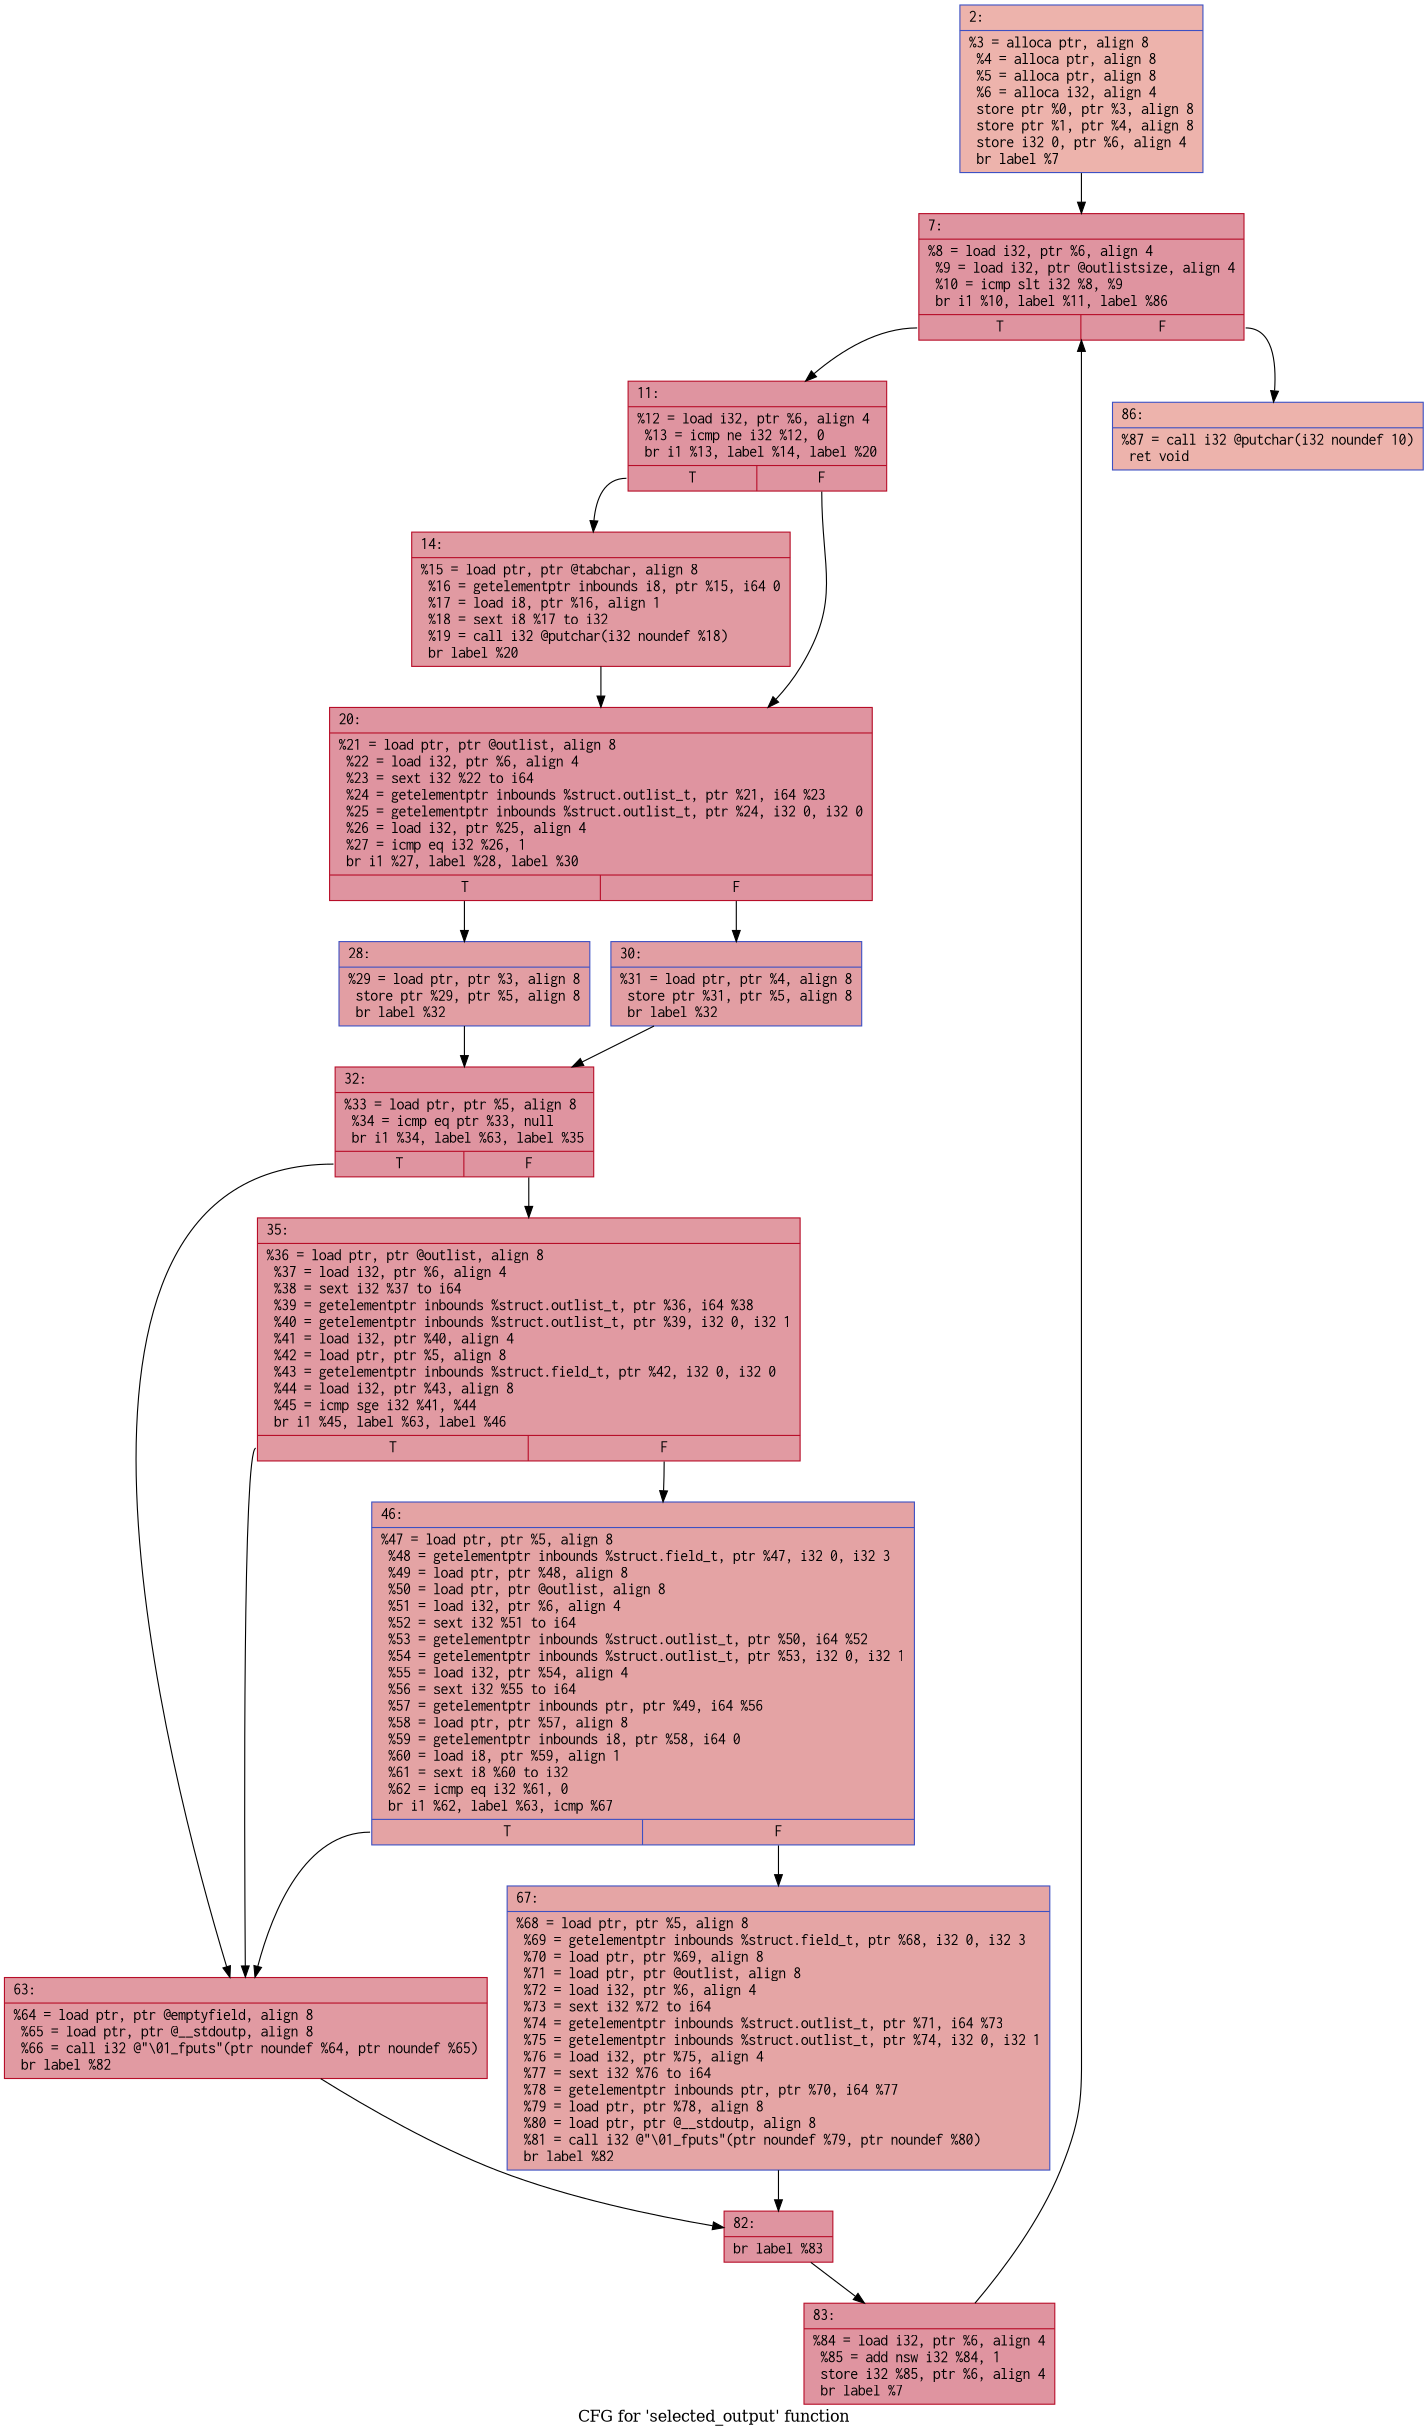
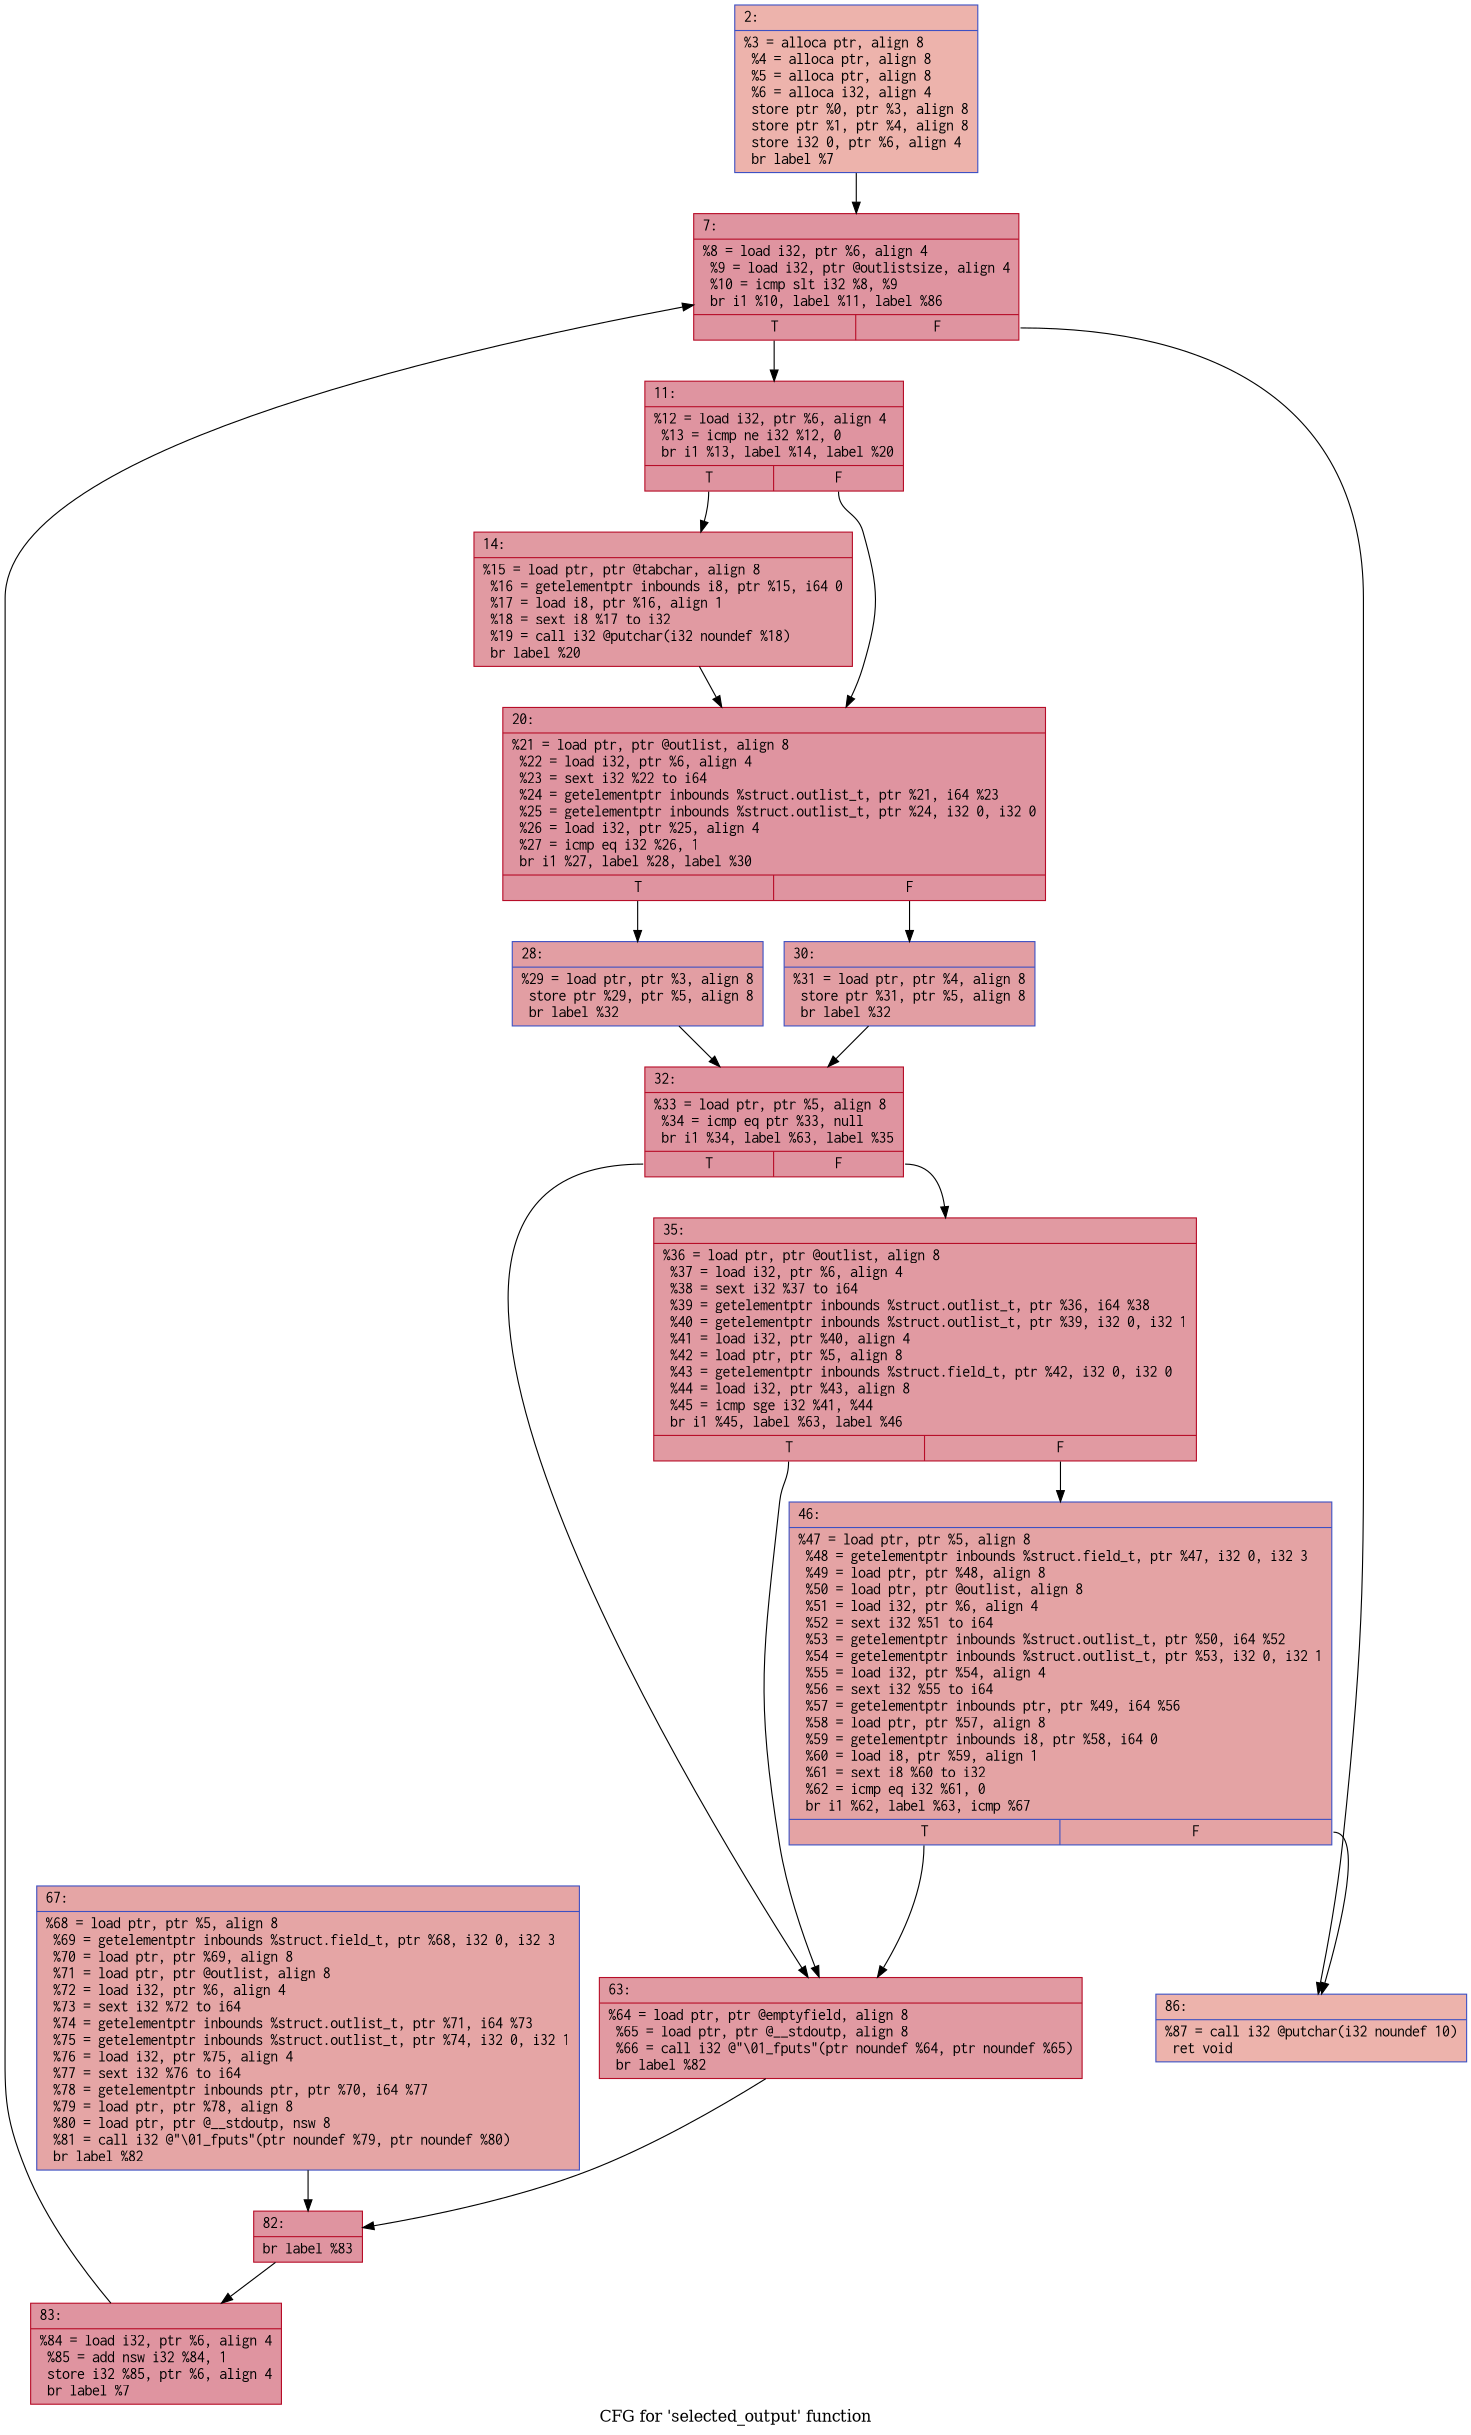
edge "46:" -> "67:": now "46:" -> "86:"
node "67:": text "%80 = load ptr, ptr @__stdoutp, align 8" -> "%80 = load ptr, ptr @__stdoutp, nsw 8"
